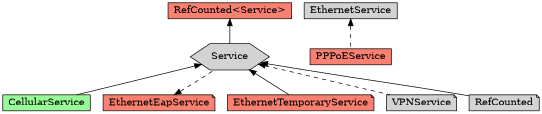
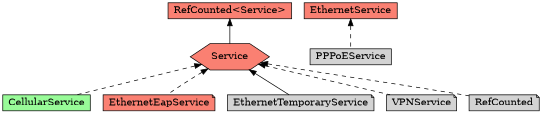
node "EthernetService": fillcolor lightgrey -> salmon
node "Service": fillcolor lightgrey -> salmon
node "PPPoEService": fillcolor salmon -> lightgrey
edge "CellularService" -> "Service": style solid -> dashed
edge "RefCounted" -> "Service": style solid -> dashed
edge "Service" -> "EthernetEapService": reversed
node "EthernetTemporaryService": fillcolor salmon -> lightgrey
